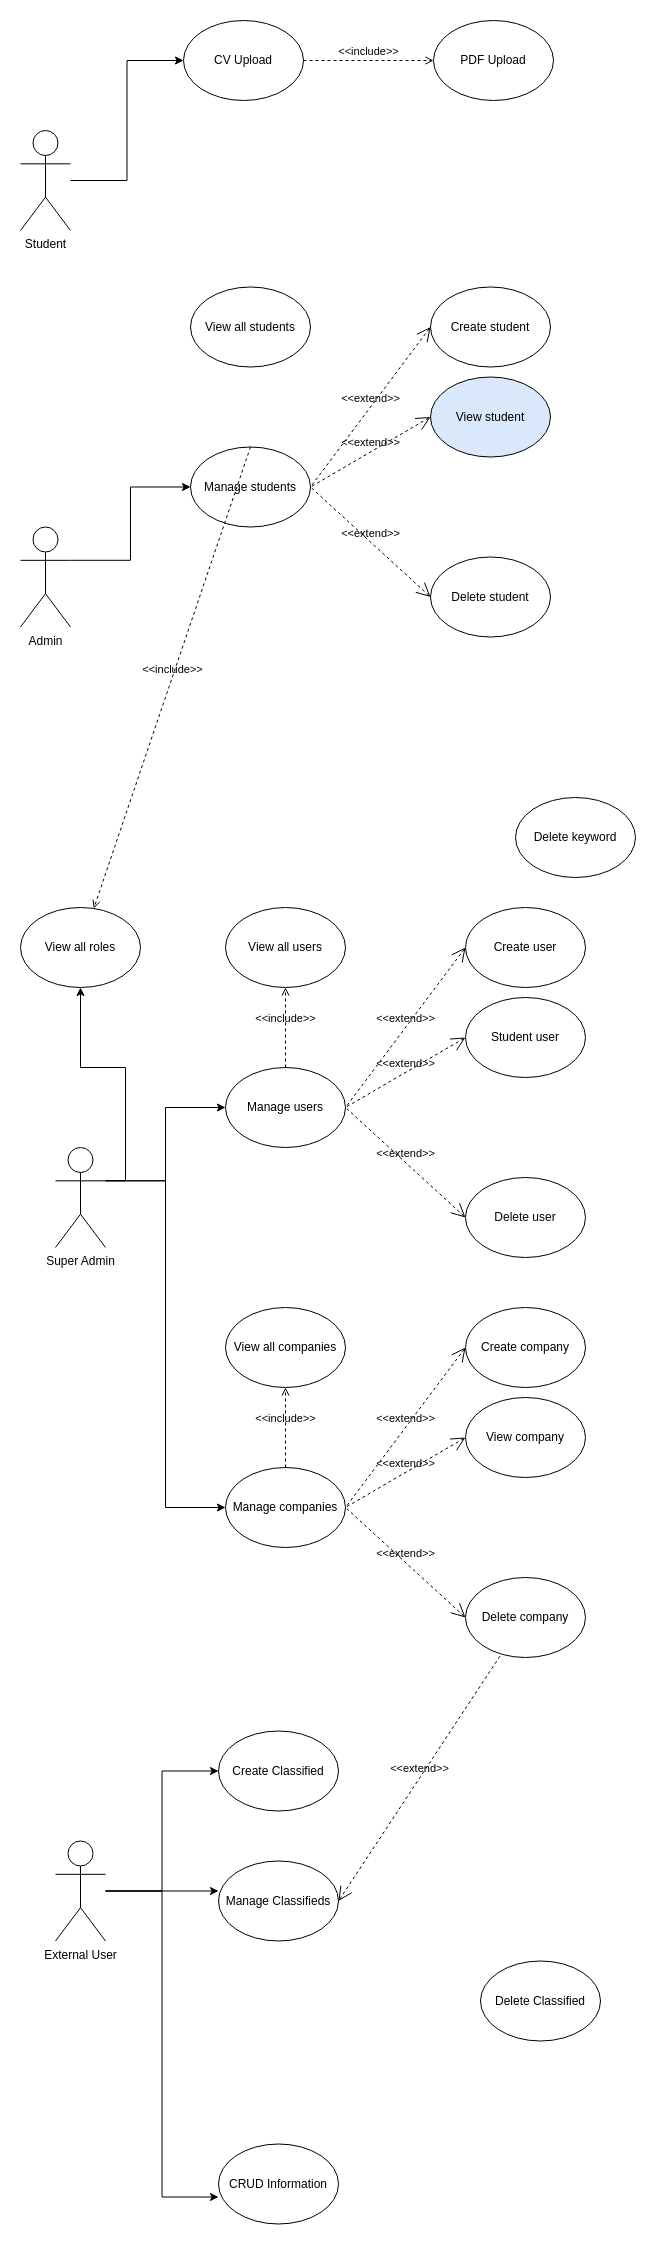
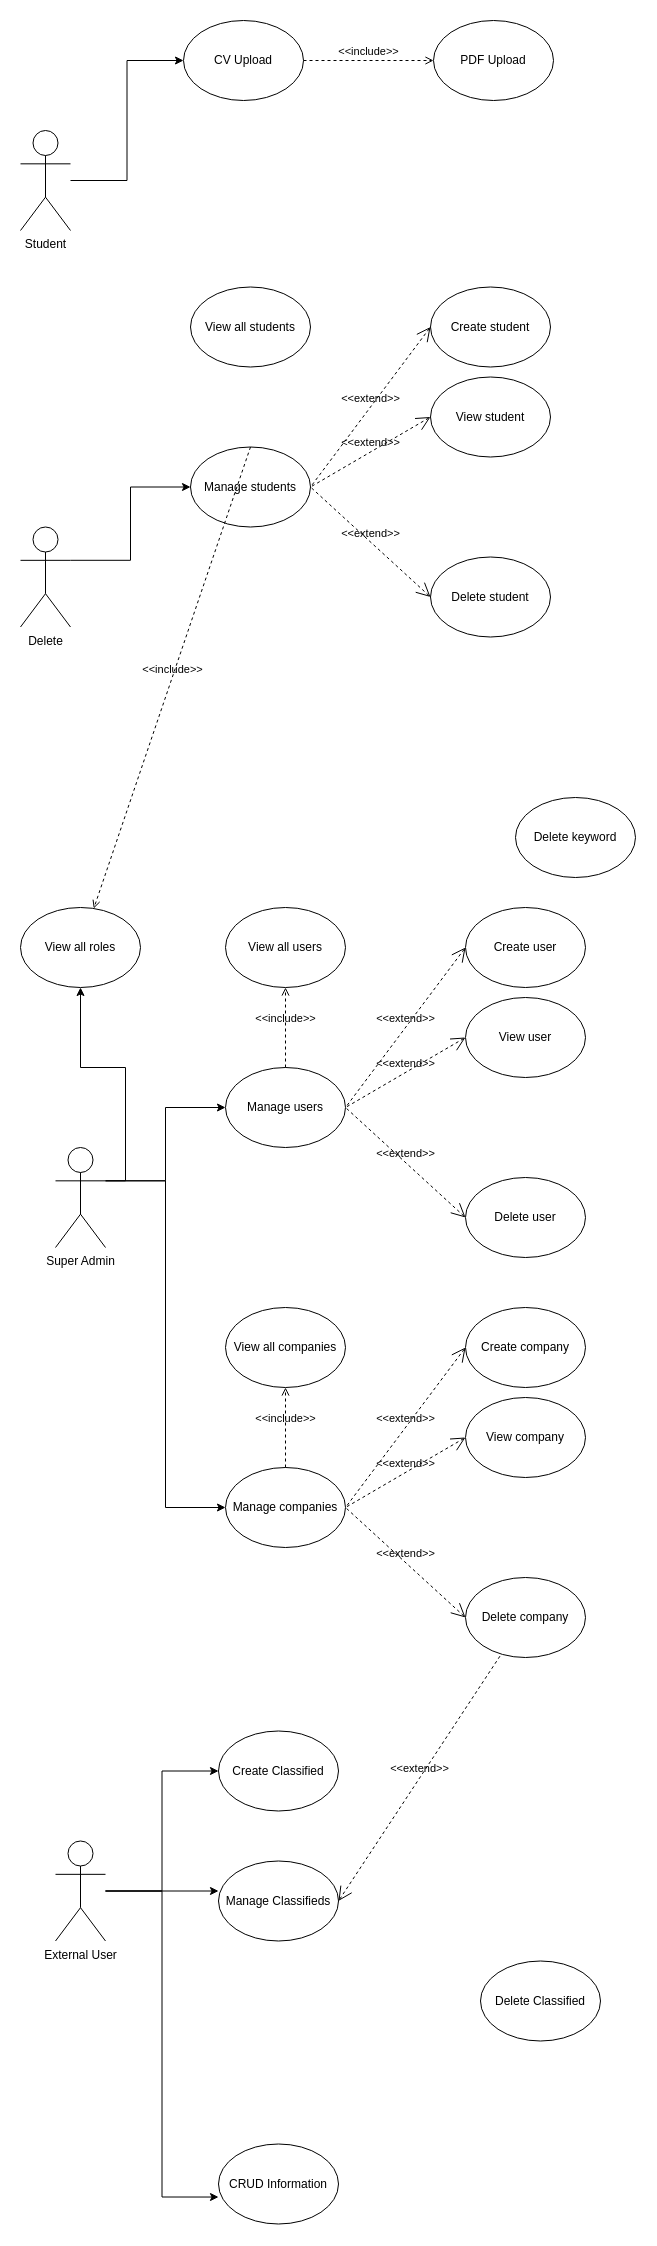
node "View student": fillcolor #dae8fc -> #ffffff
node "Admin": label "Admin" -> "Delete"
node "Student user": label "Student user" -> "View user"
